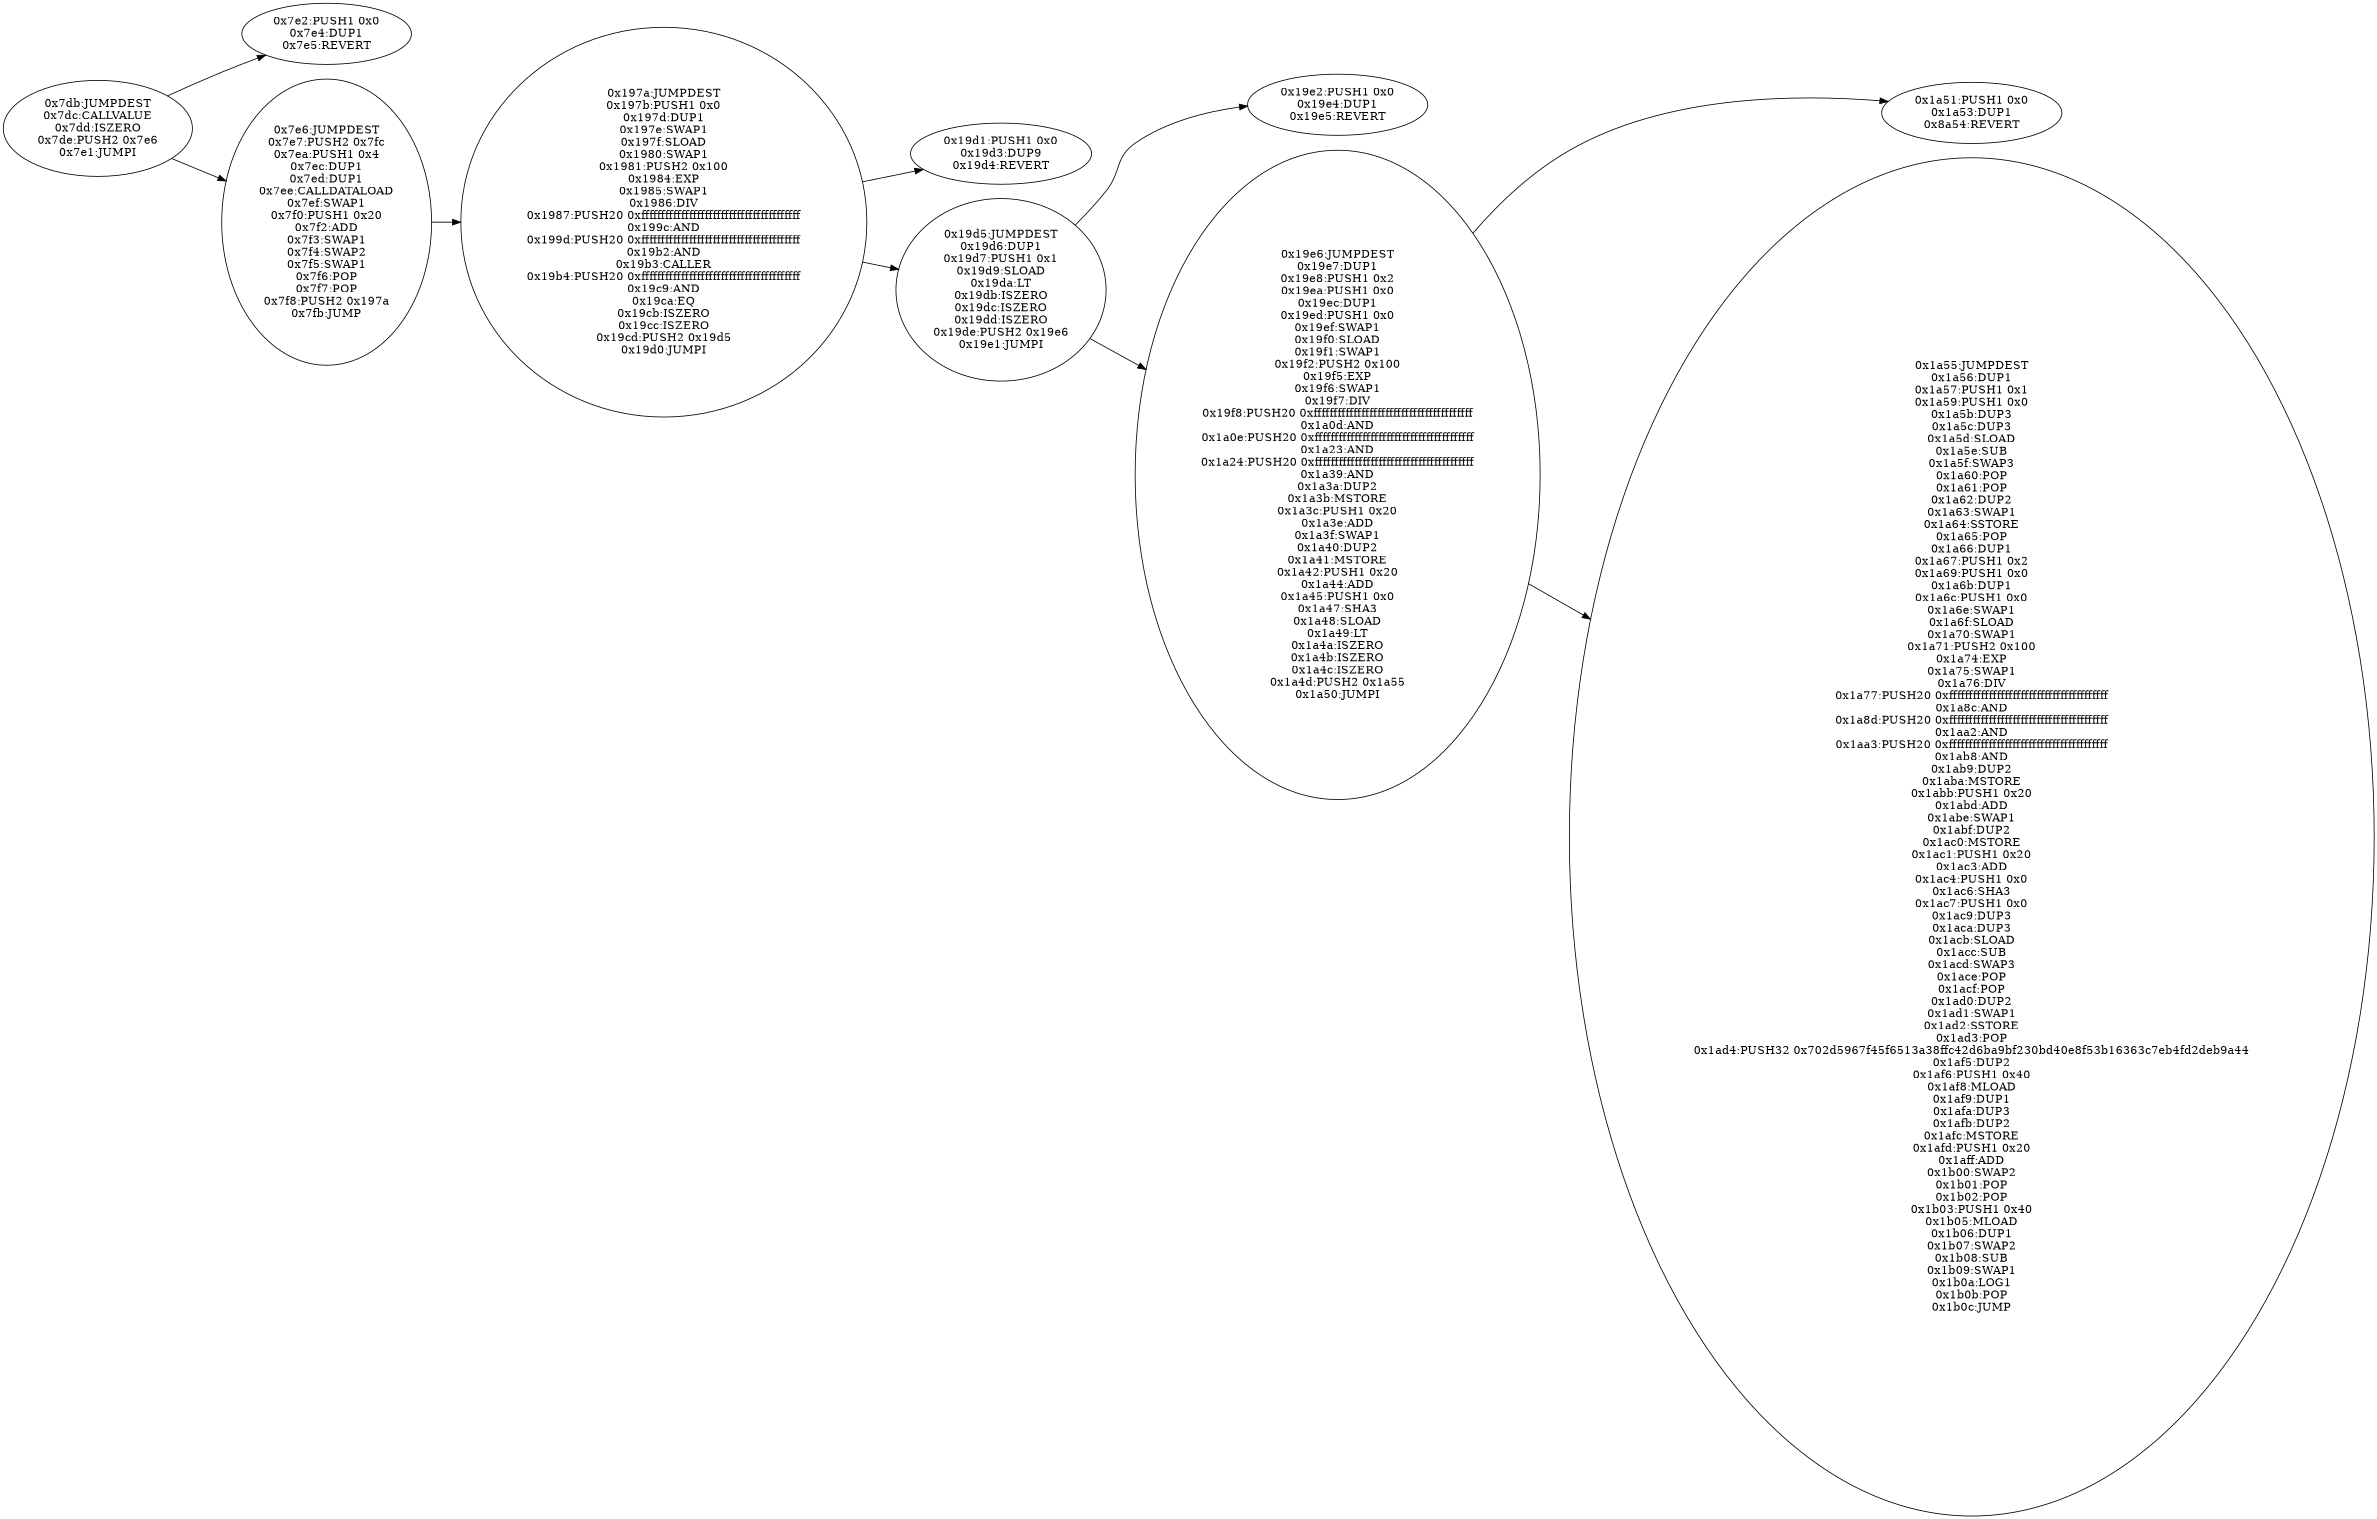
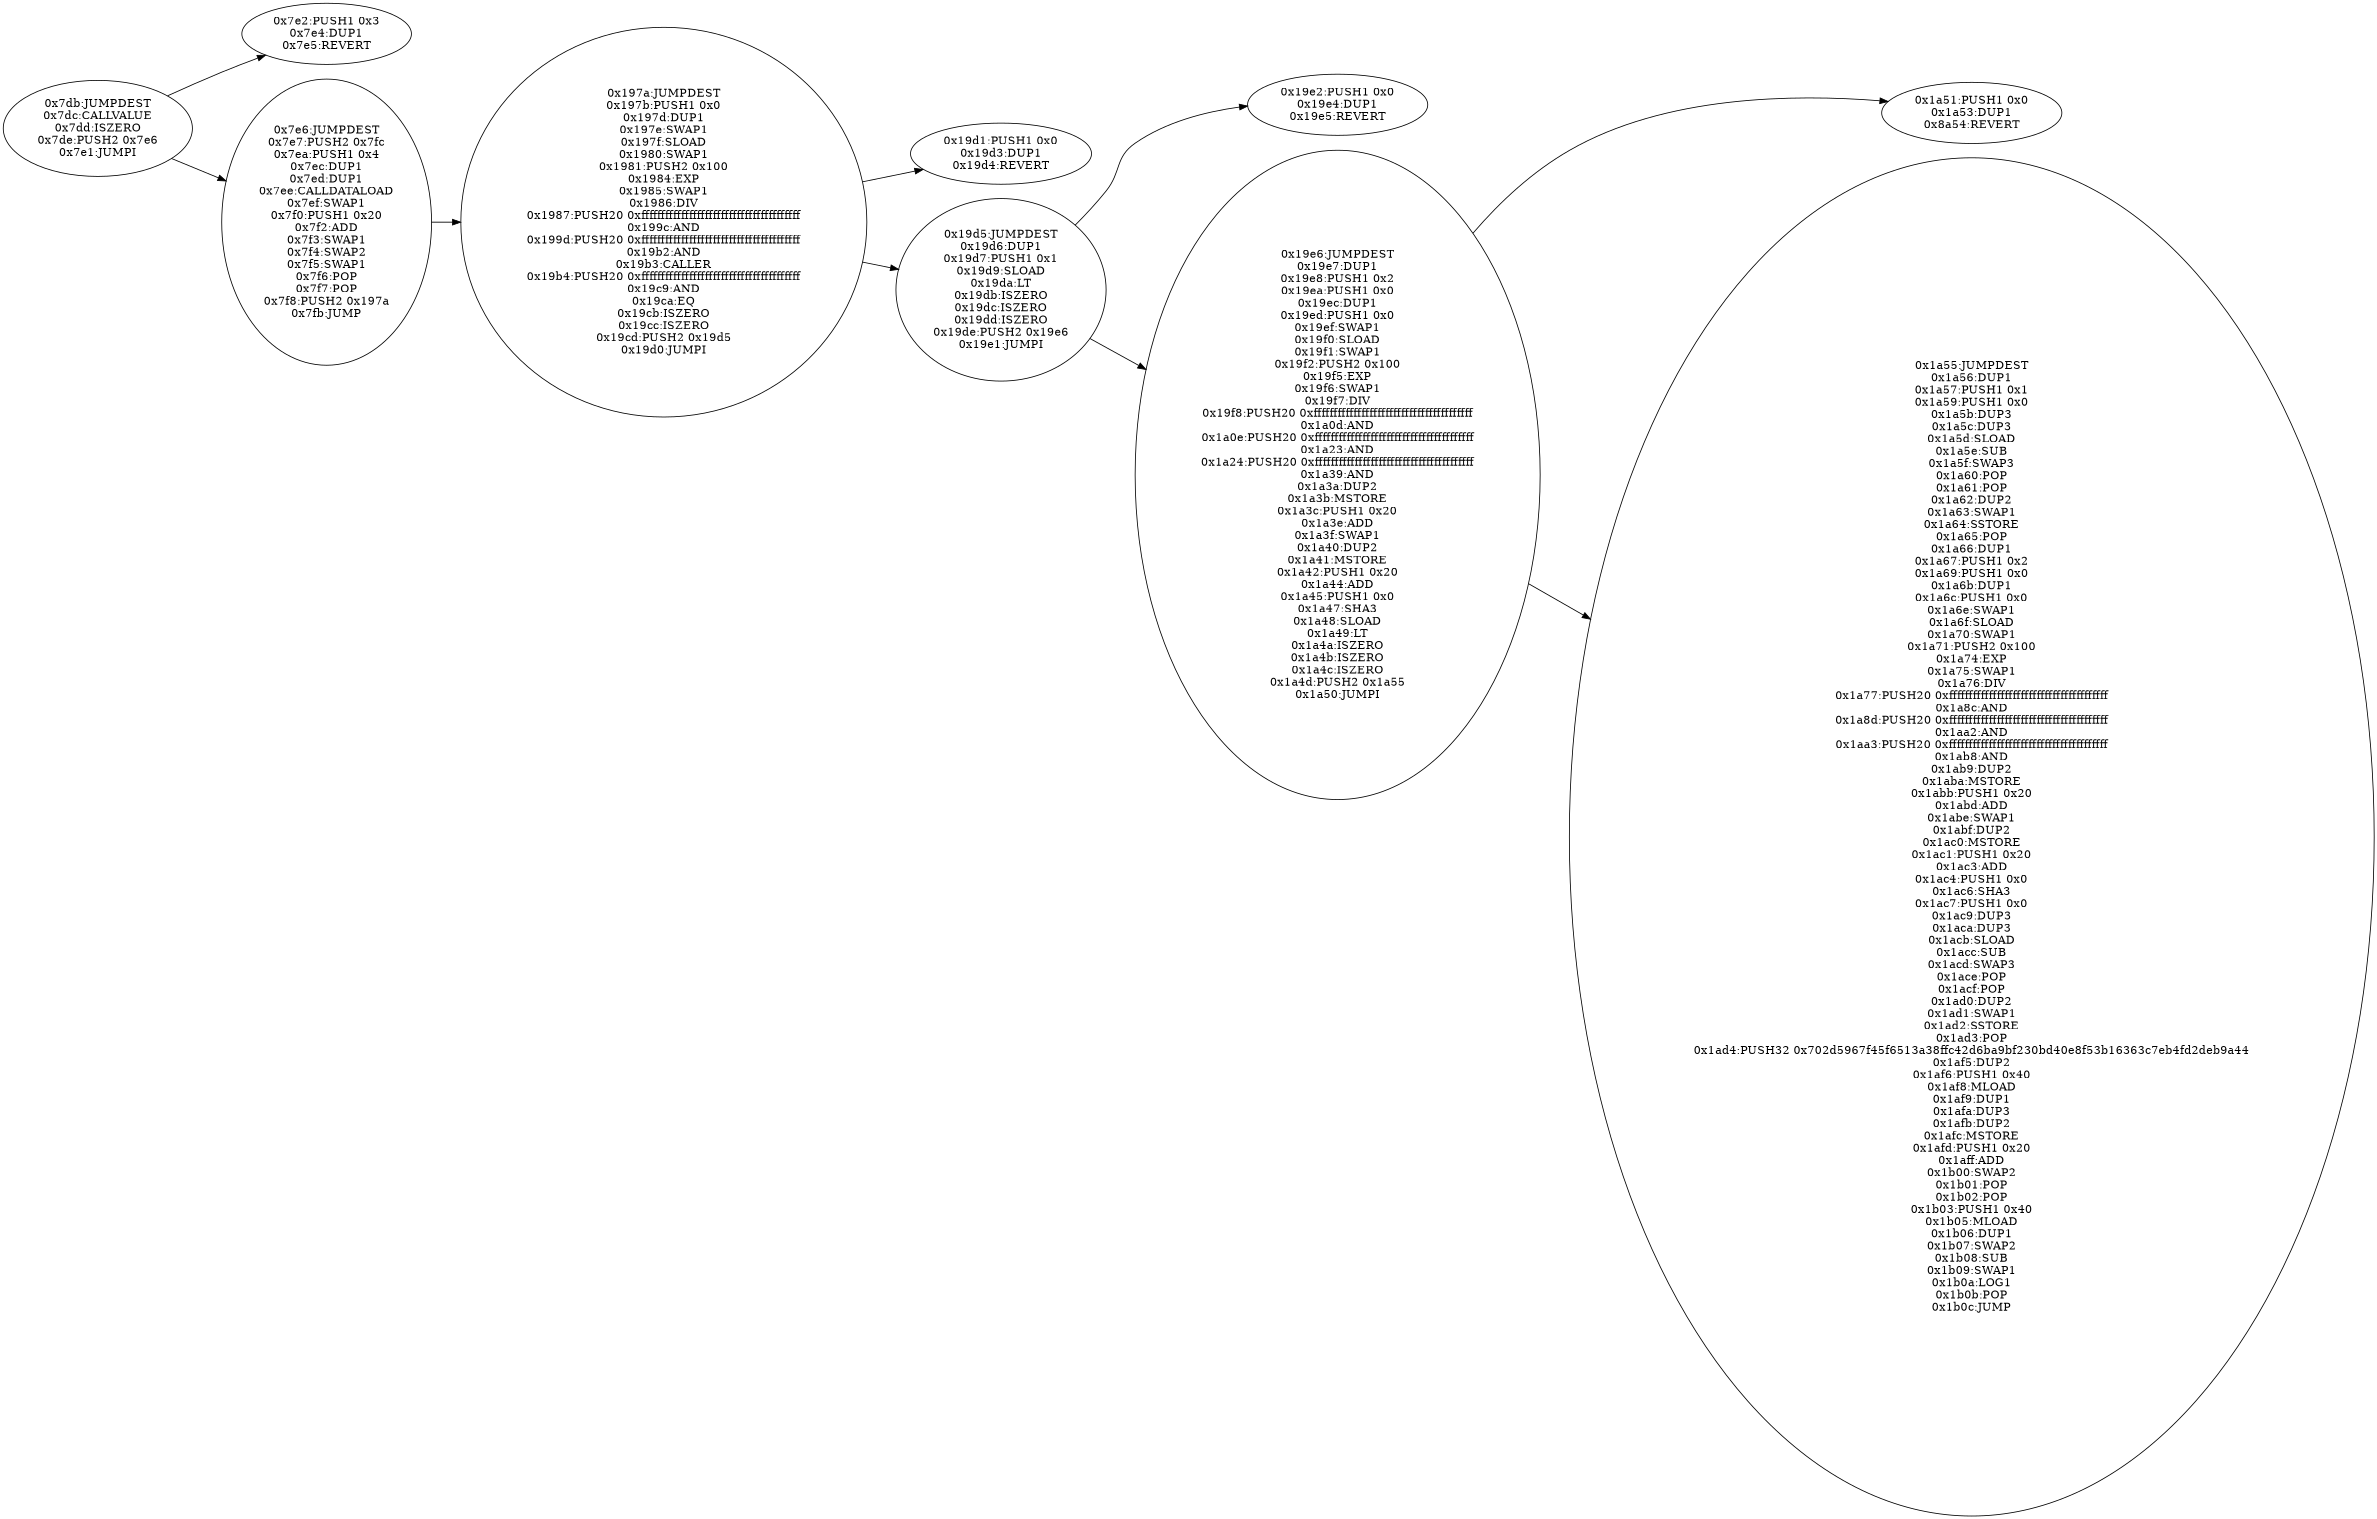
node "0x7e2:PUSH1 0x0 0x7e4:DUP1 0x7e5:REVERT": label "0x7e2:PUSH1 0x0 0x7e4:DUP1 0x7e5:REVERT" -> "0x7e2:PUSH1 0x3 0x7e4:DUP1 0x7e5:REVERT"
node "0x19d1:PUSH1 0x0 0x19d3:DUP9 0x19d4:REVERT": label "0x19d1:PUSH1 0x0 0x19d3:DUP9 0x19d4:REVERT" -> "0x19d1:PUSH1 0x0 0x19d3:DUP1 0x19d4:REVERT"
